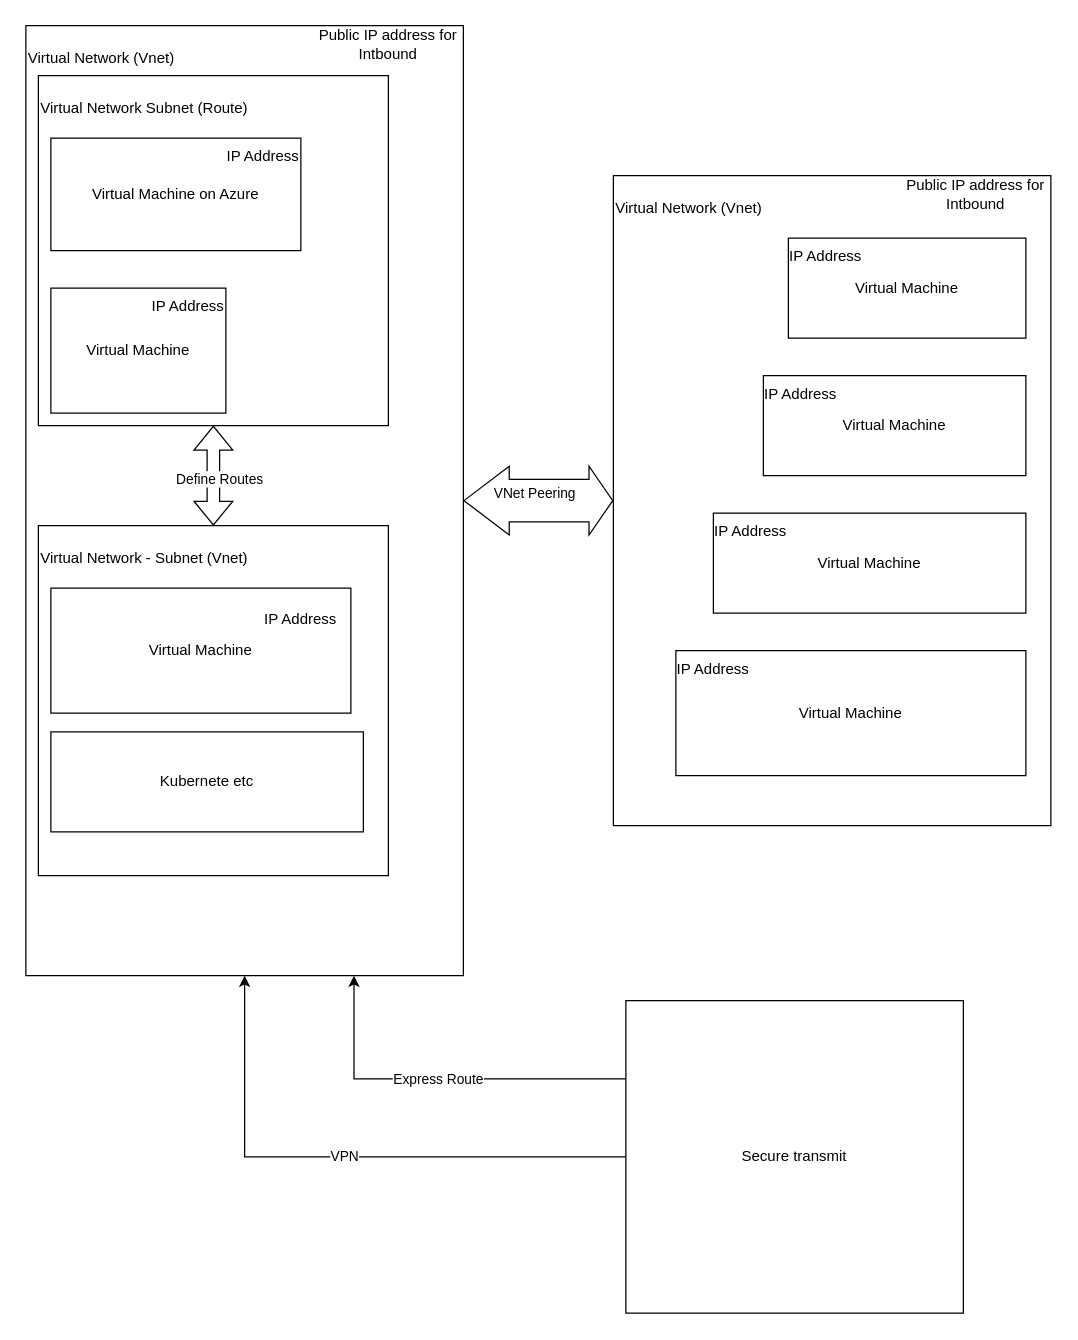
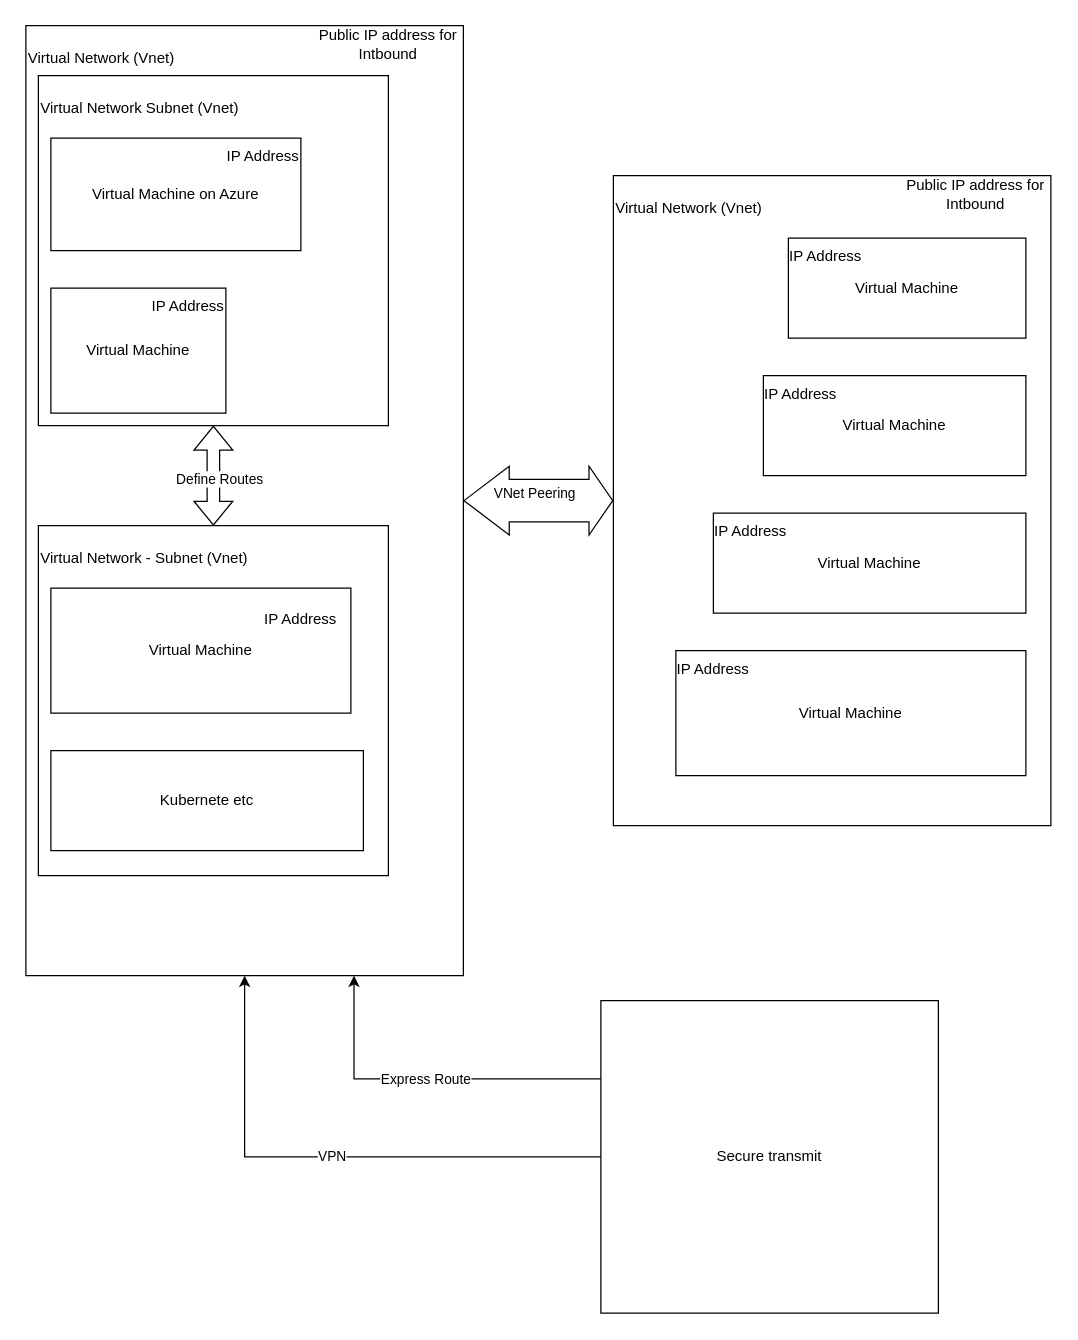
node "Virtual Network Subnet (Route)": label "Virtual Network Subnet (Route)" -> "Virtual Network Subnet (Vnet)"
node "Kubernete etc": moved (207, 782) -> (207, 801)
node "Secure transmit": moved (794, 1157) -> (769, 1157)
